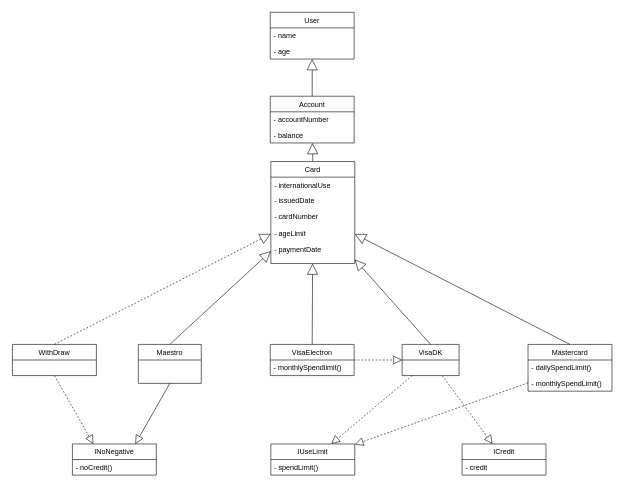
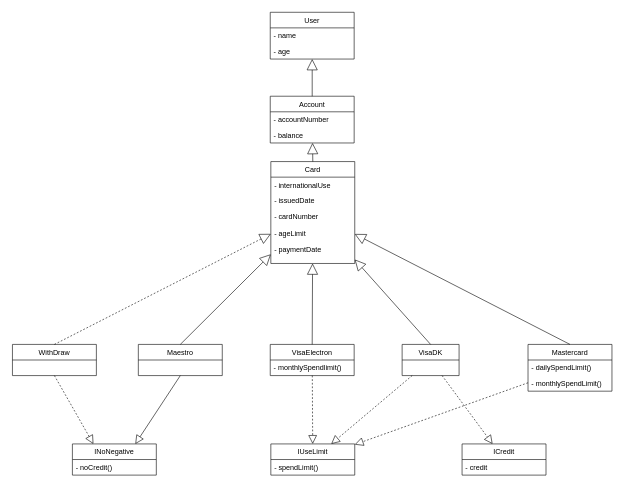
edge "VisaElectron" -> "VisaDK": now "VisaElectron" -> "IUseLimit"
node "Maestro": size 63x39 -> 84x31
